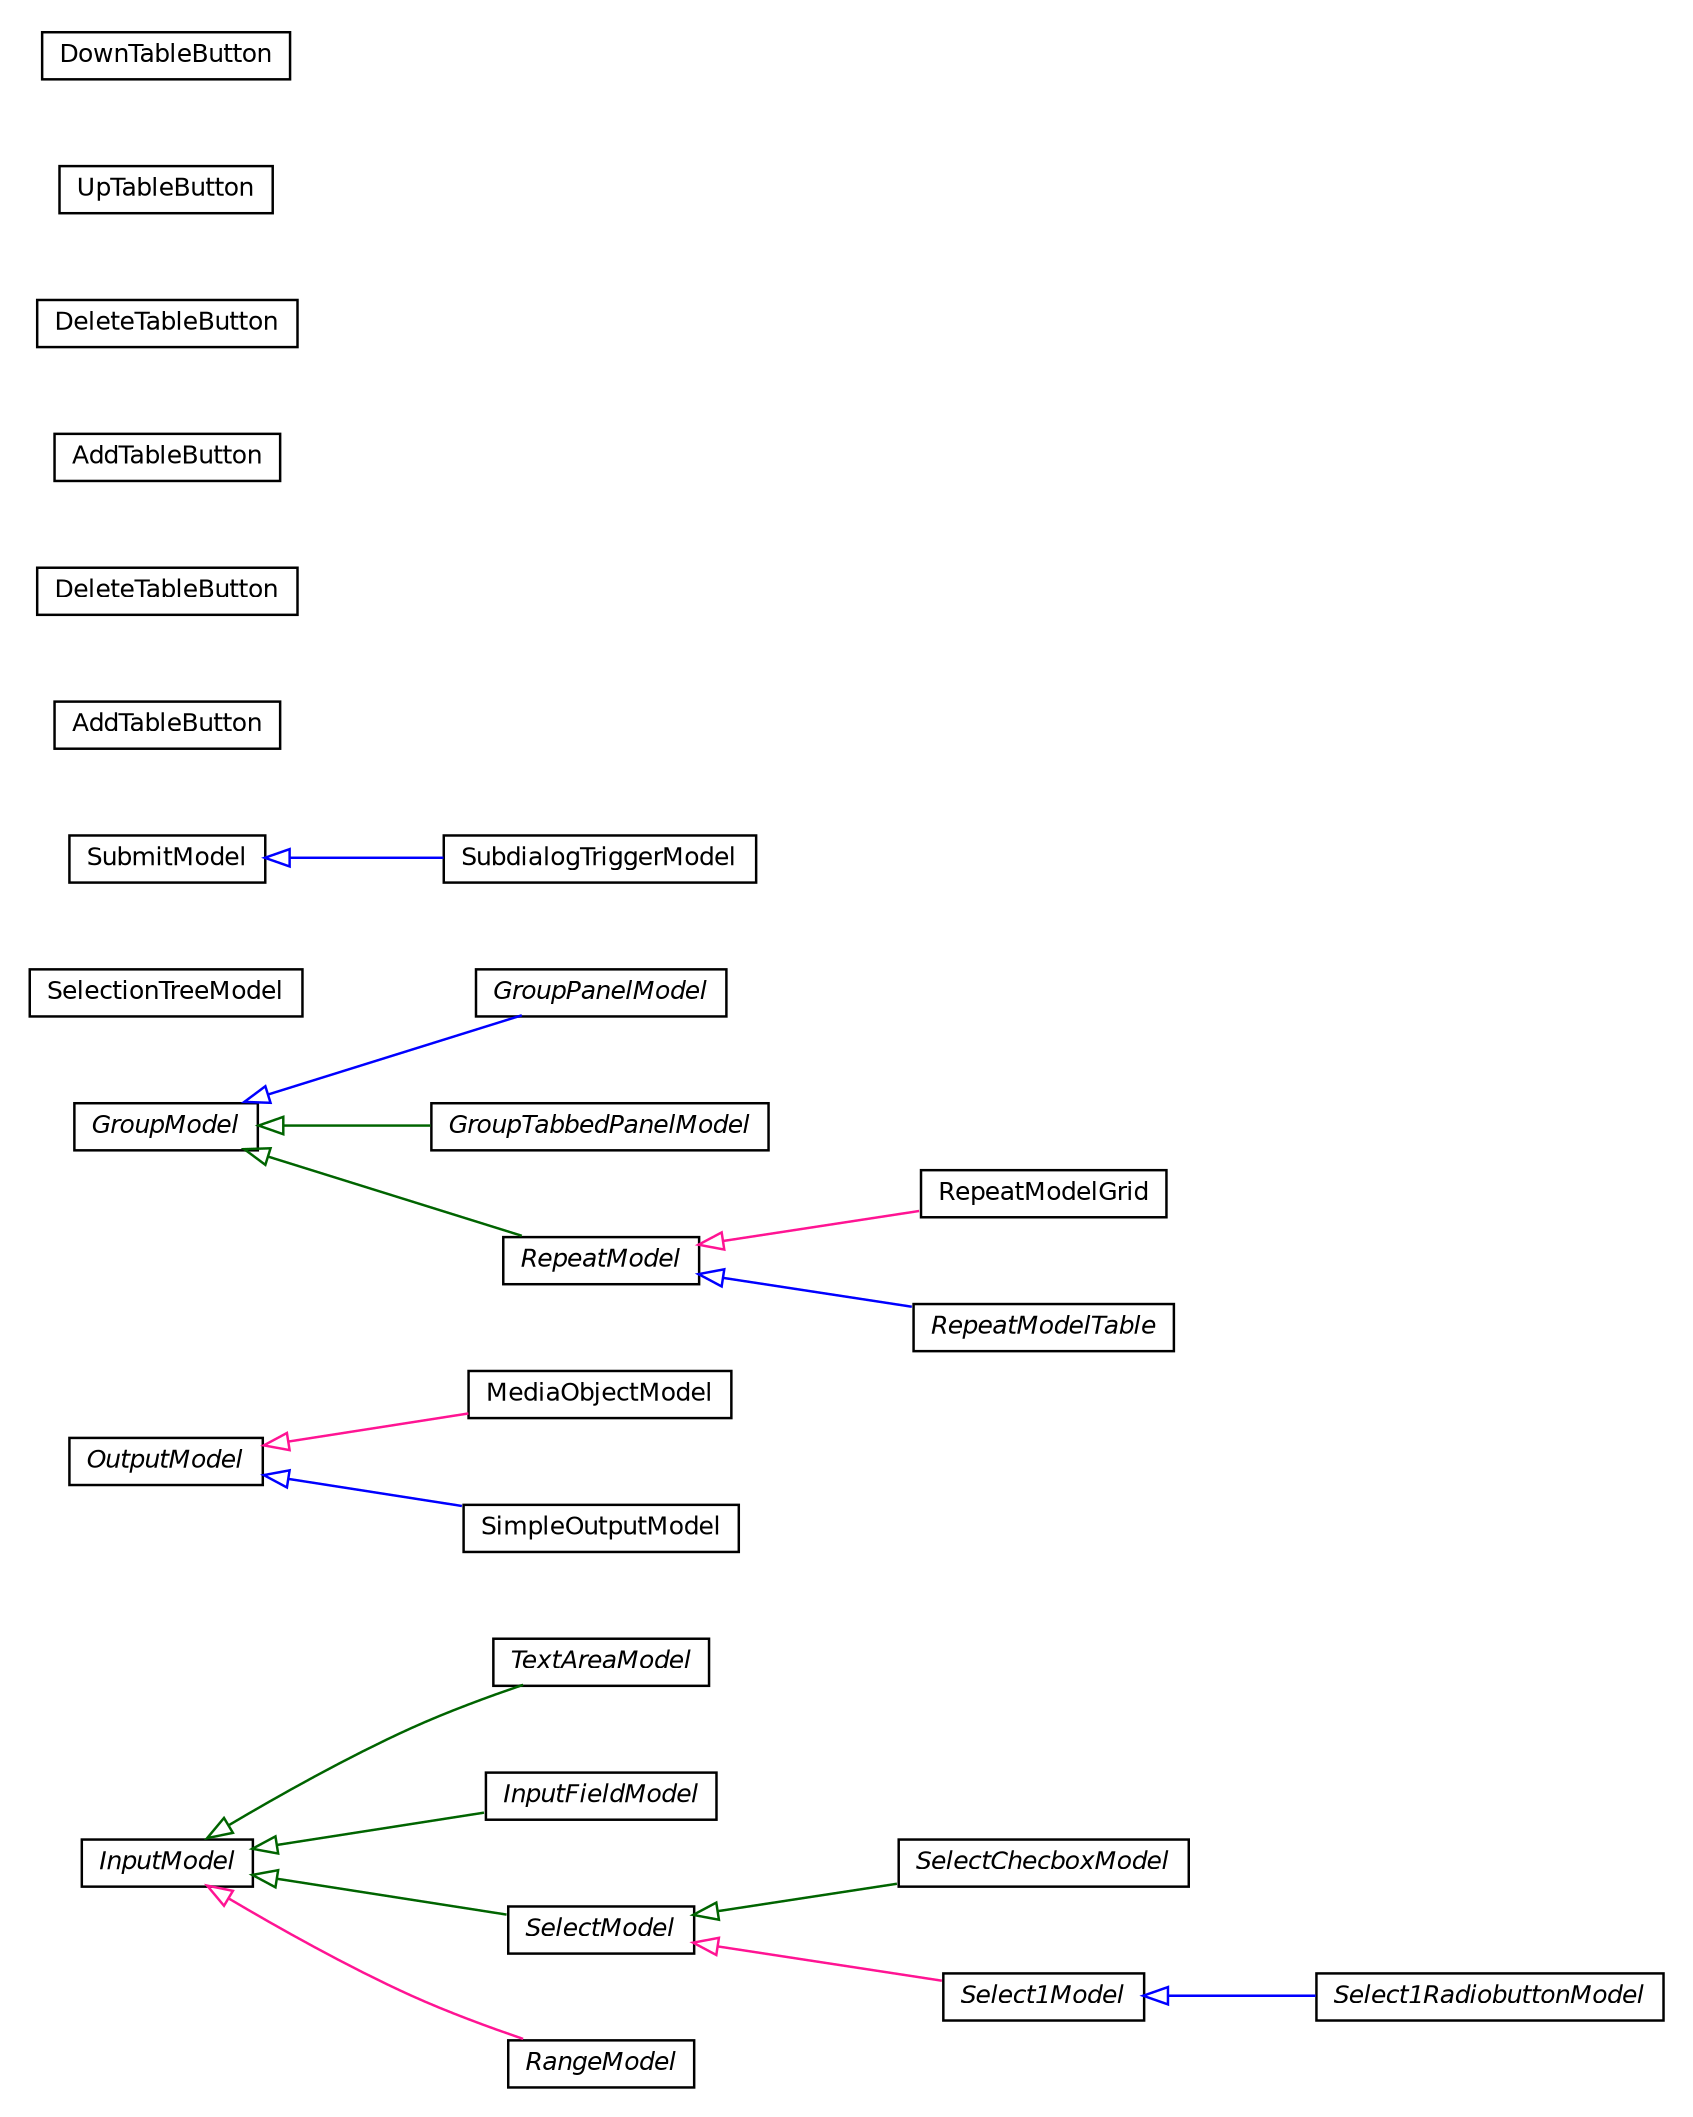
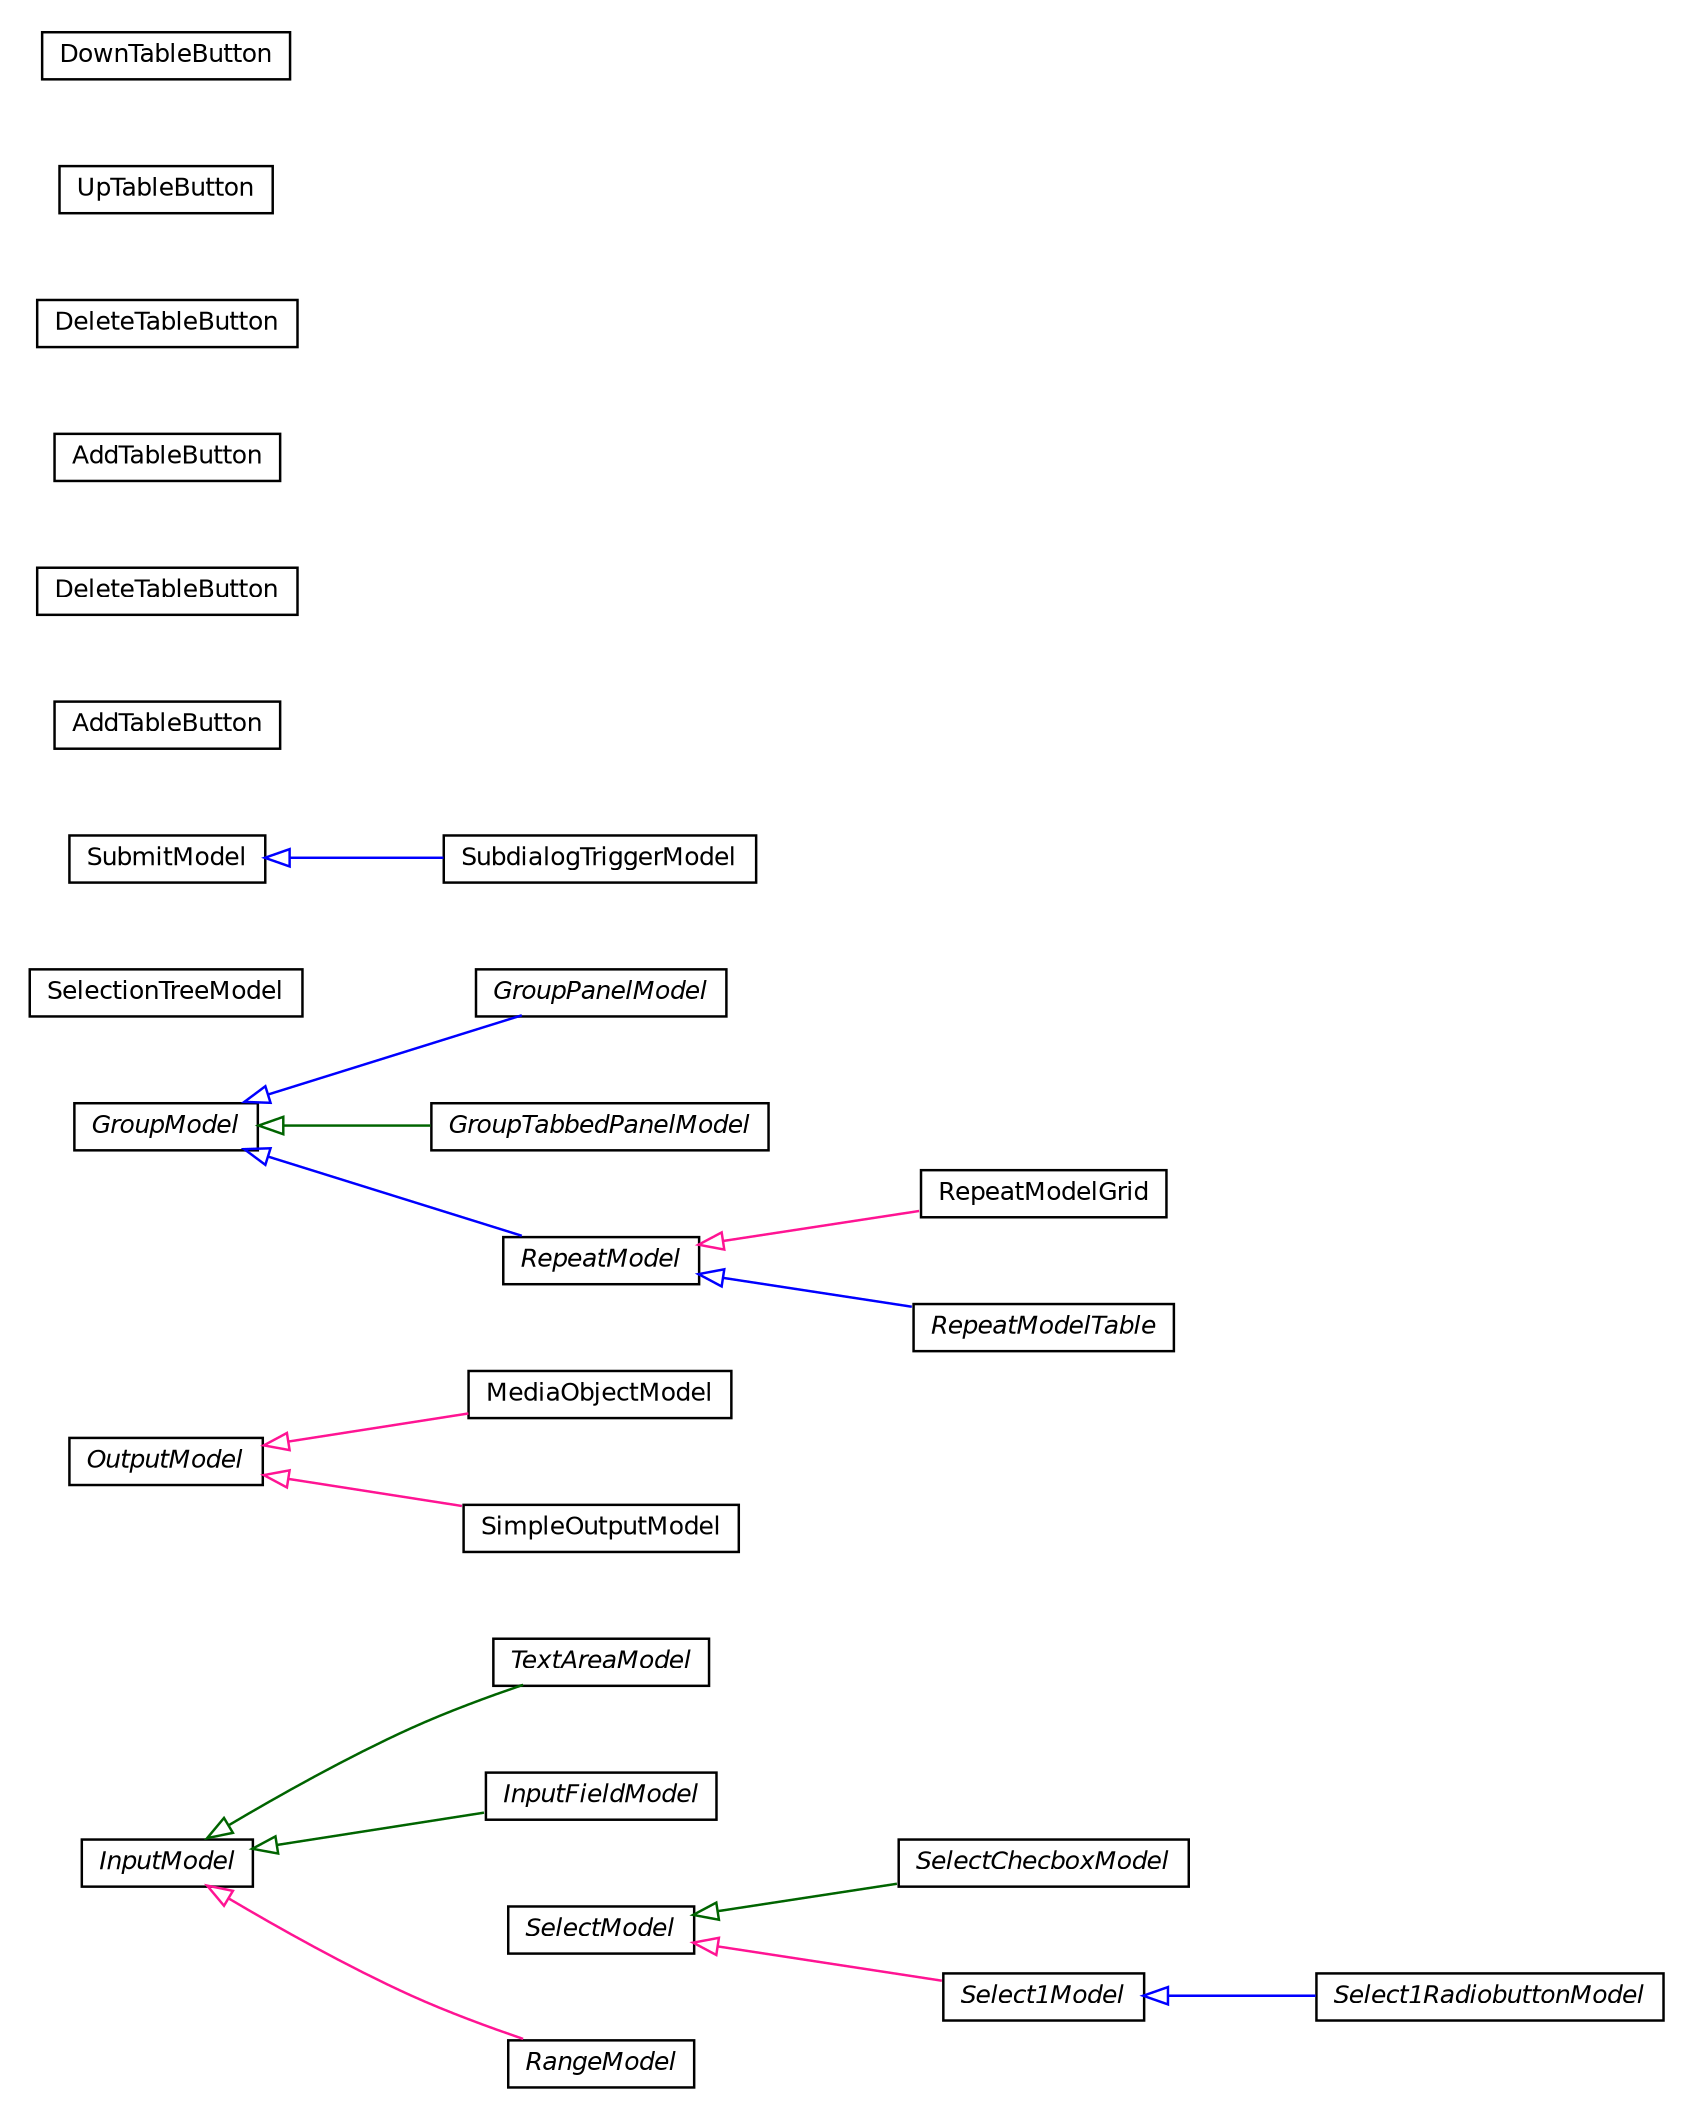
edge "RepeatModel" -> "GroupModel": color darkgreen -> blue
edge "SimpleOutputModel" -> "OutputModel": color blue -> deeppink
edge "SelectModel" -> "InputModel": removed
